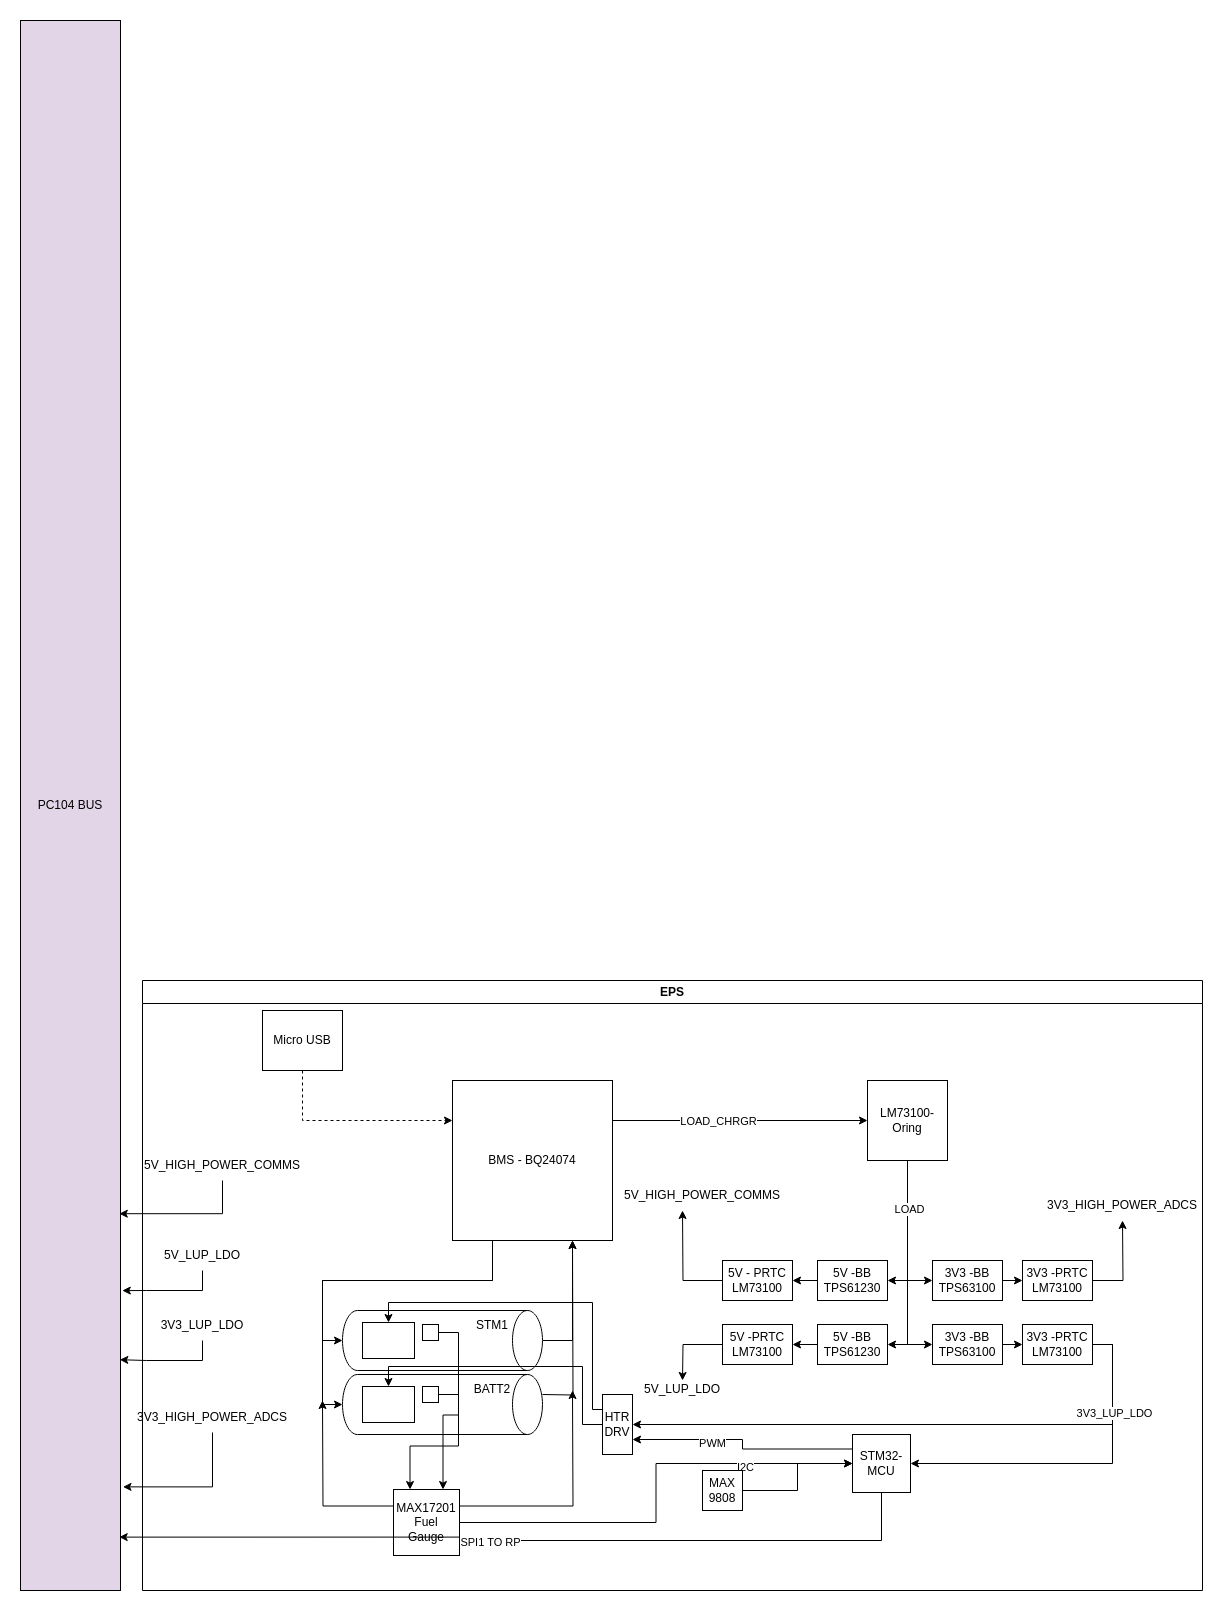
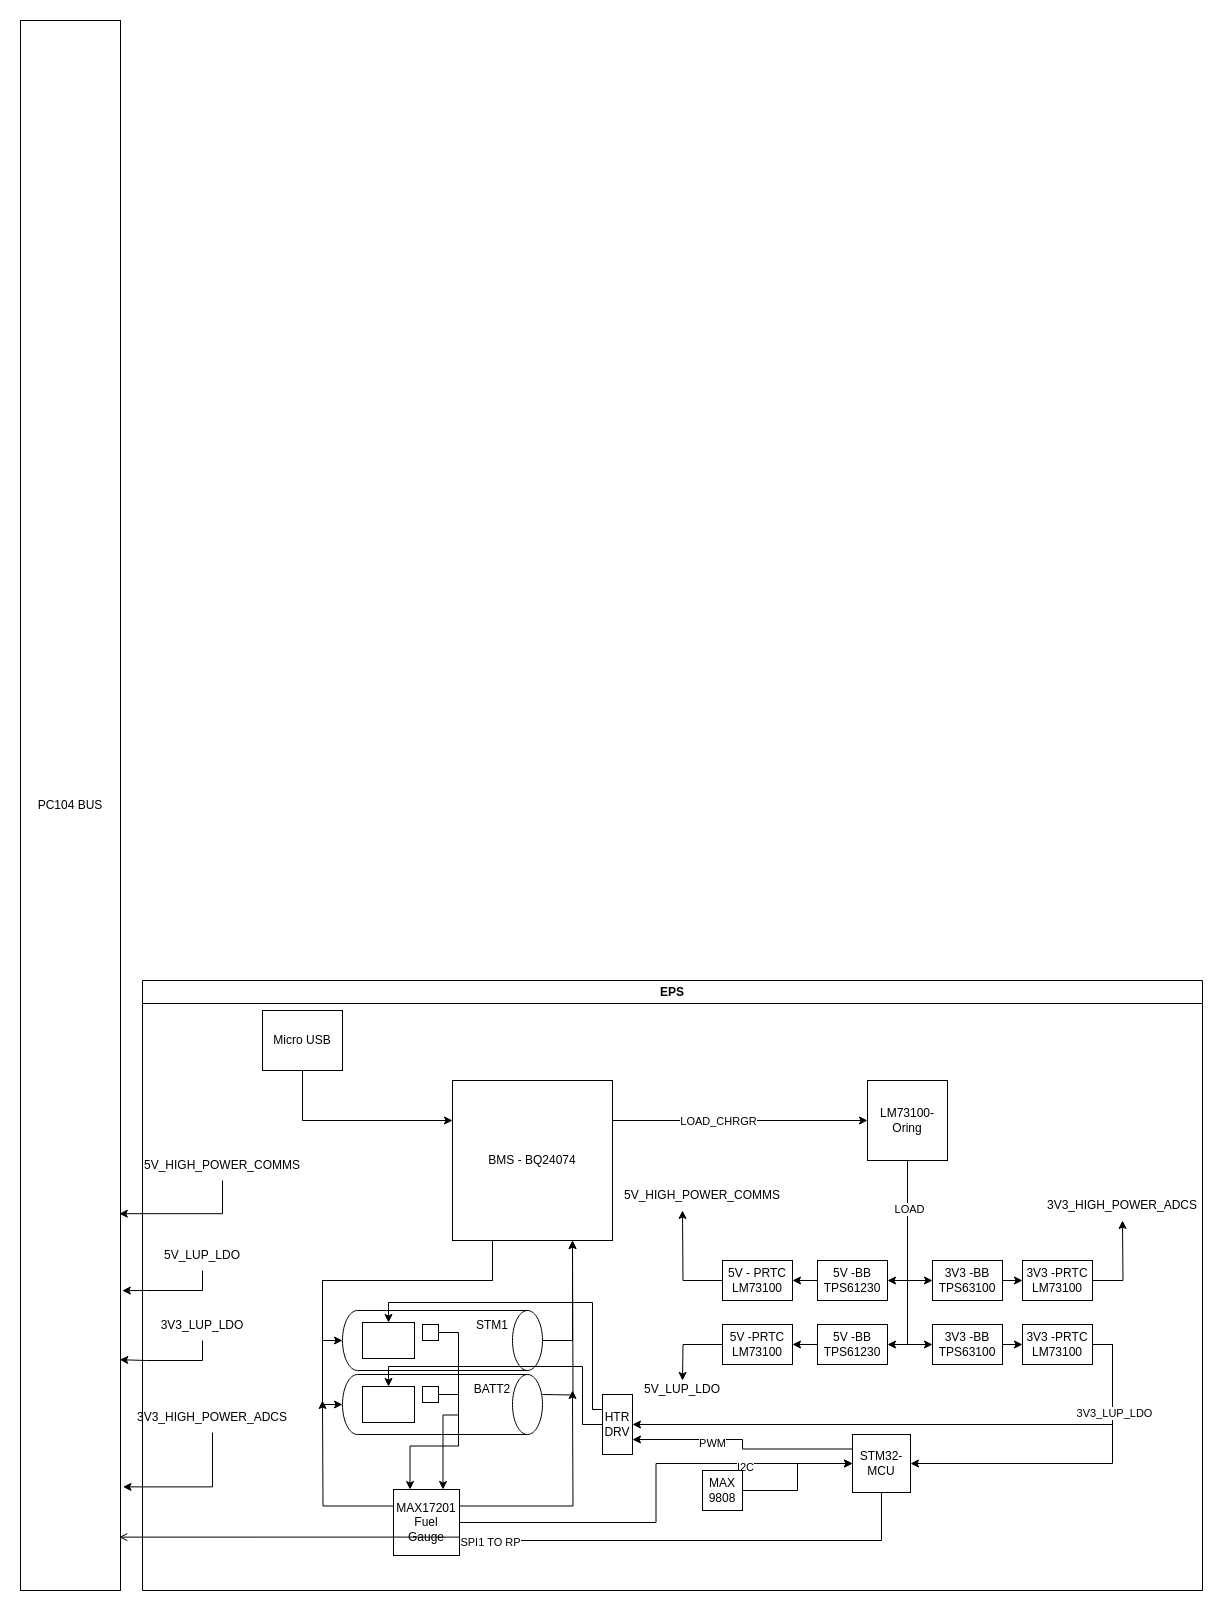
node "PC104 BUS": fillcolor #e1d5e7 -> #ffffff
edge "Micro USB" -> "BMS - BQ24074": style dashed -> solid
edge "STM32-MCU" -> "PC104 BUS": arrowhead classic -> open
